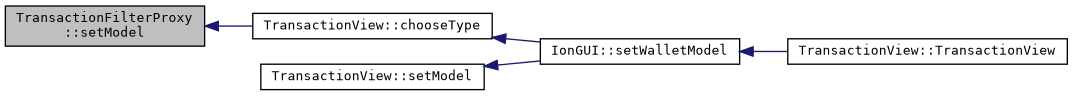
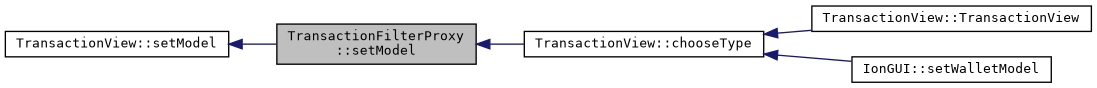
edge "TransactionView::TransactionView" -> "IonGUI::setWalletModel": now "TransactionView::TransactionView" -> "TransactionView::chooseType"
edge "IonGUI::setWalletModel" -> "TransactionView::setModel": now "TransactionFilterProxy ::setModel" -> "TransactionView::setModel"
